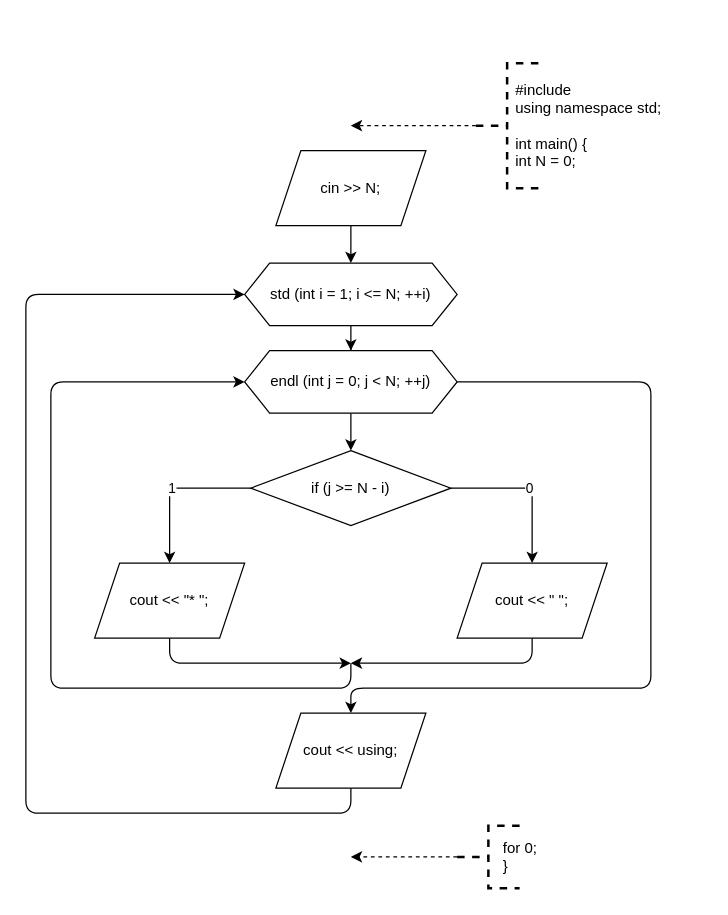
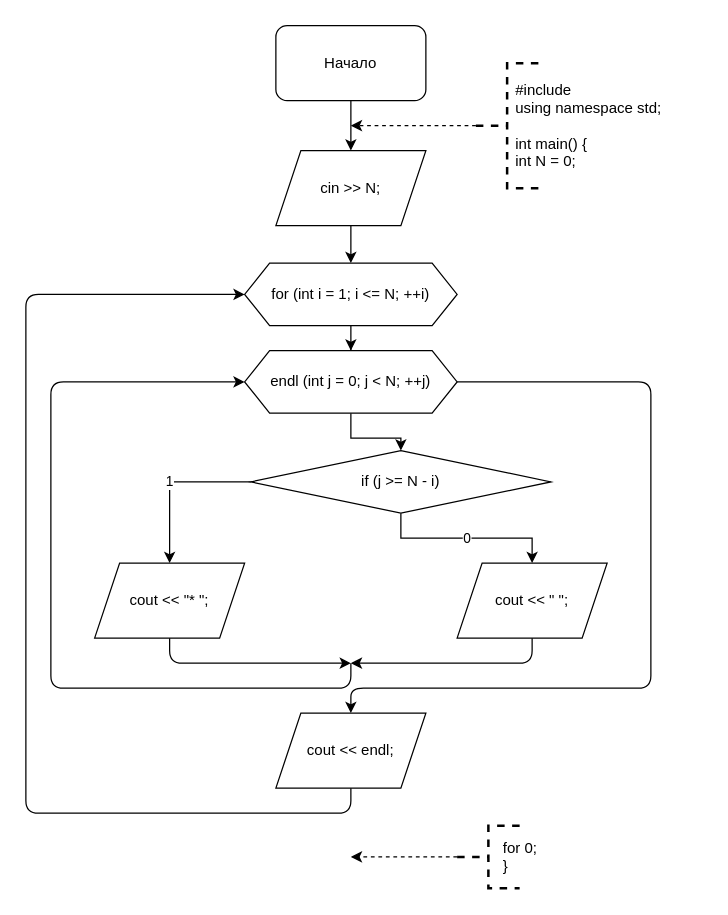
node "Начало": added
edge "Начало" -> "cin >> N;": added
node "std (int i = 1; i <= N; ++i)": label "std (int i = 1; i <= N; ++i)" -> "for (int i = 1; i <= N; ++i)"
node "if (j >= N - i)": size 200x75 -> 300x63
node "cout << using;": label "cout << using;" -> "cout << endl;"
